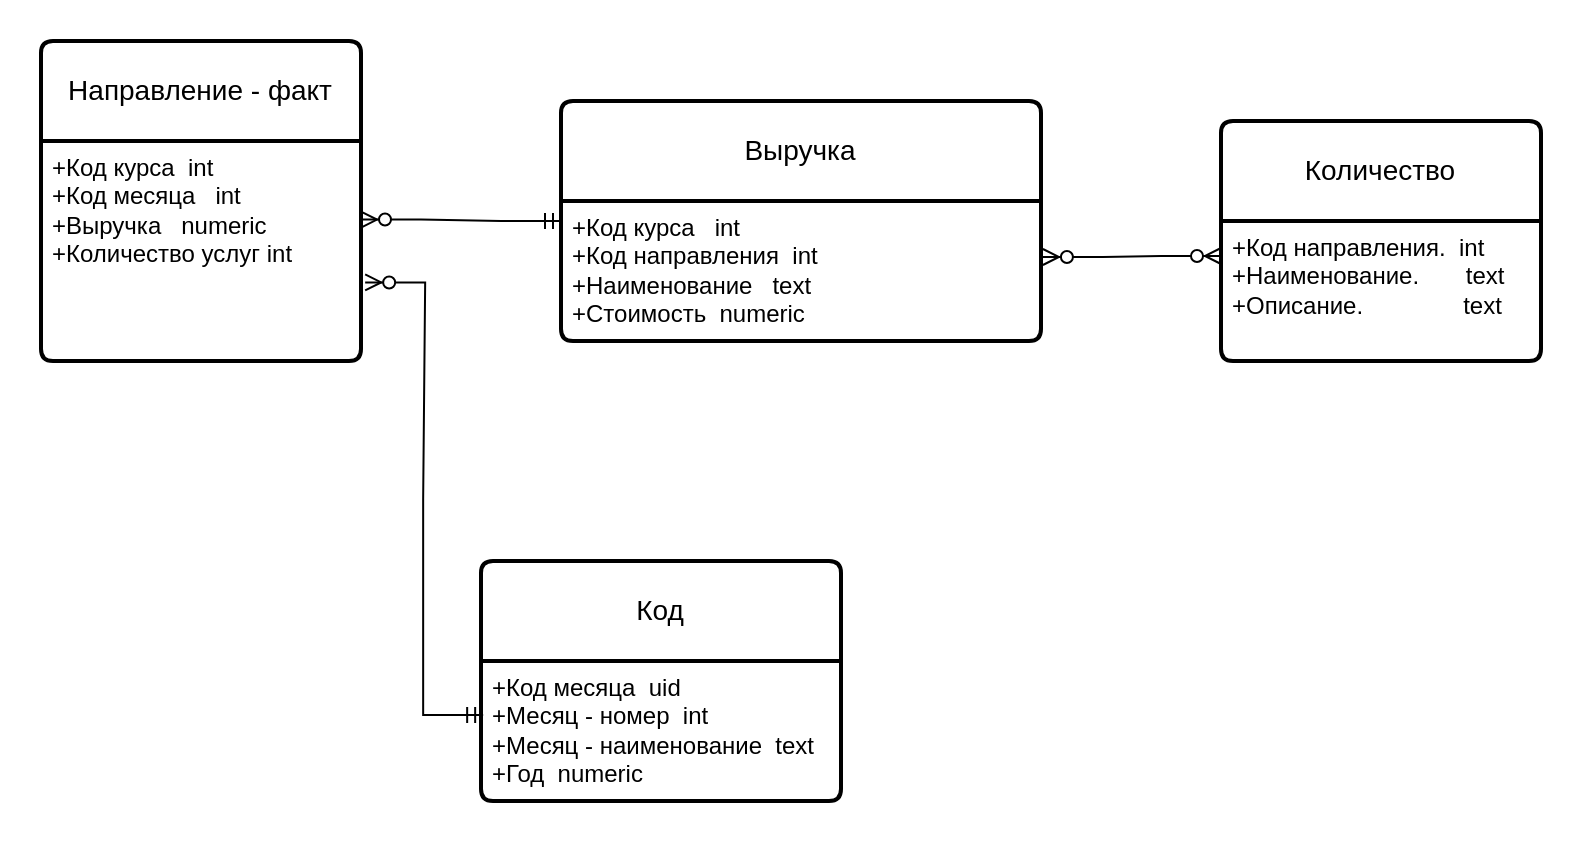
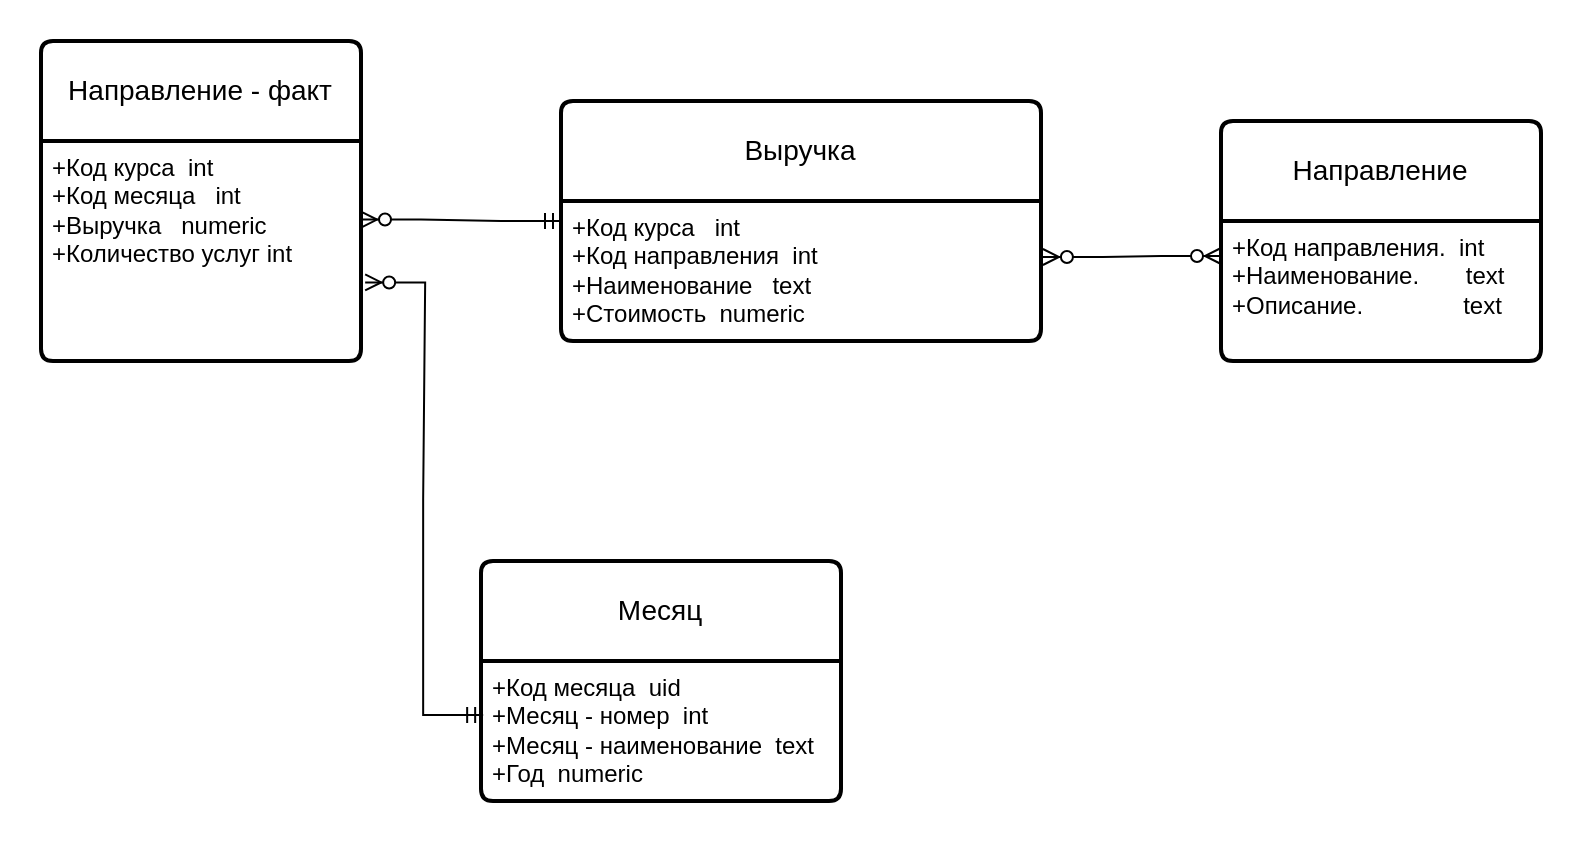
node "Количество": label "Количество" -> "Направление"
node "Код": label "Код" -> "Месяц"
